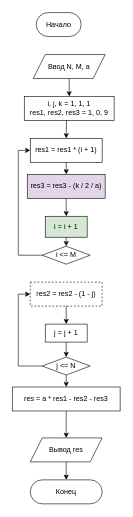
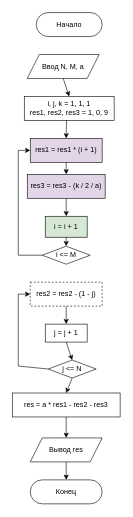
node "Начало": size 45x24 -> 66x24
node "Ввод N, M, a": moved (69, 66) -> (63, 66)
node "res1 = res1 * (i + 1)": fillcolor #ffffff -> #e1d5e7
node "j <= N": moved (66, 366) -> (72, 369)
node "res = a * res1 - res2 - res3": moved (66, 399) -> (66, 405)
